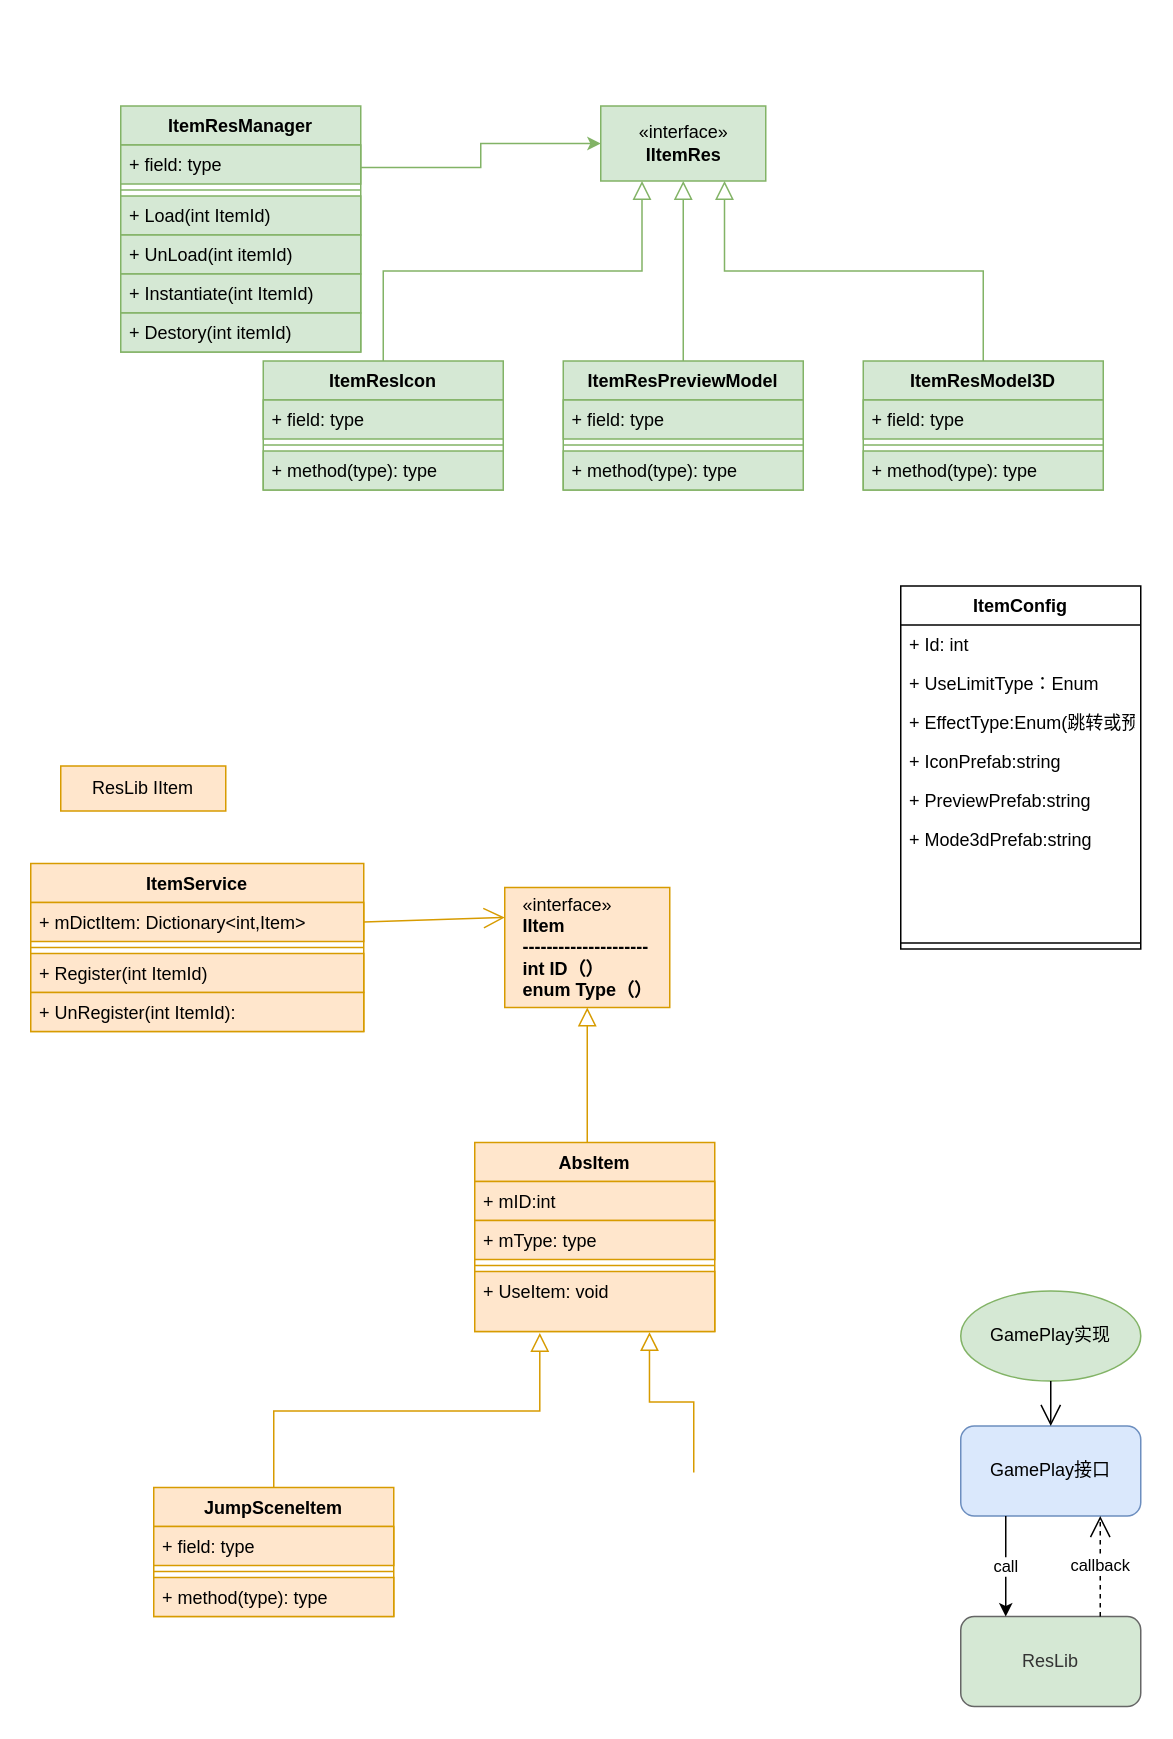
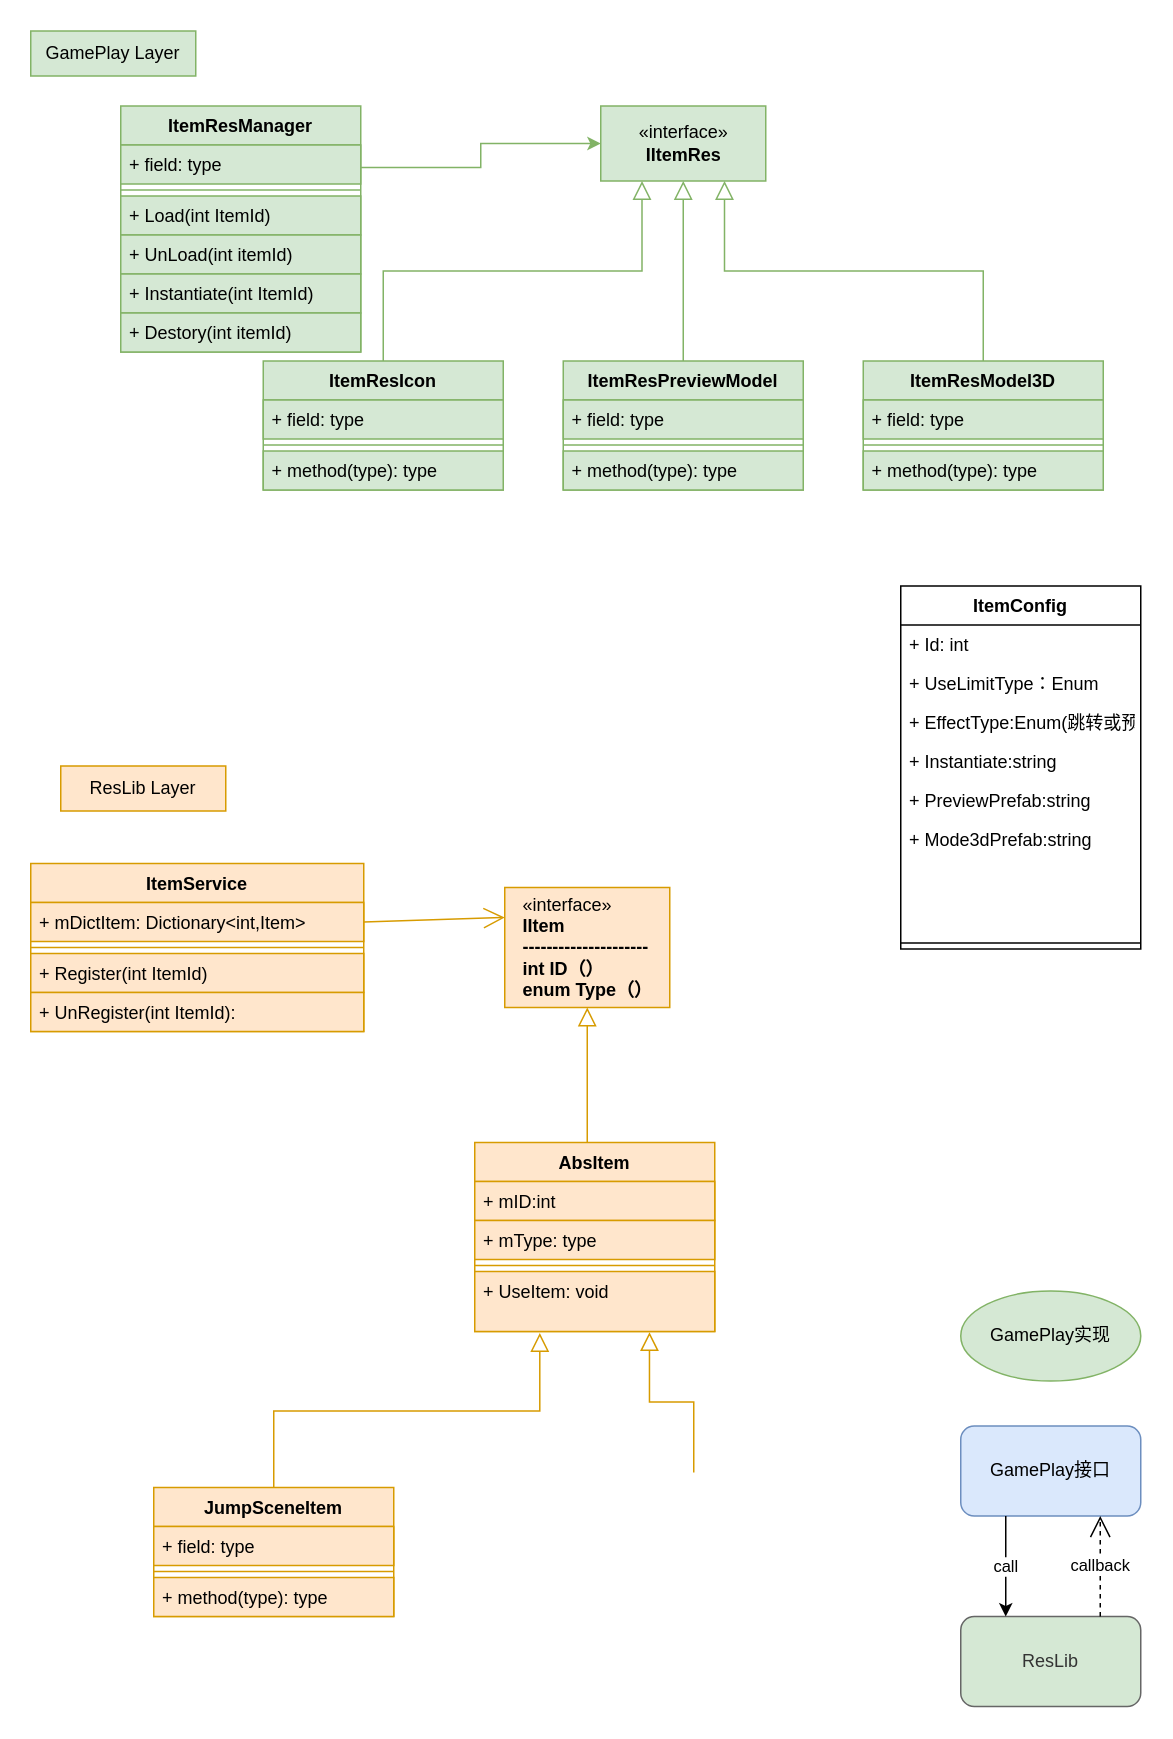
node "GamePlay Layer": added
node "+ IconPrefab:string": label "+ IconPrefab:string" -> "+ Instantiate:string"
node "ResLib IItem": label "ResLib IItem" -> "ResLib Layer"
edge "GamePlay实现" -> "GamePlay接口": removed
